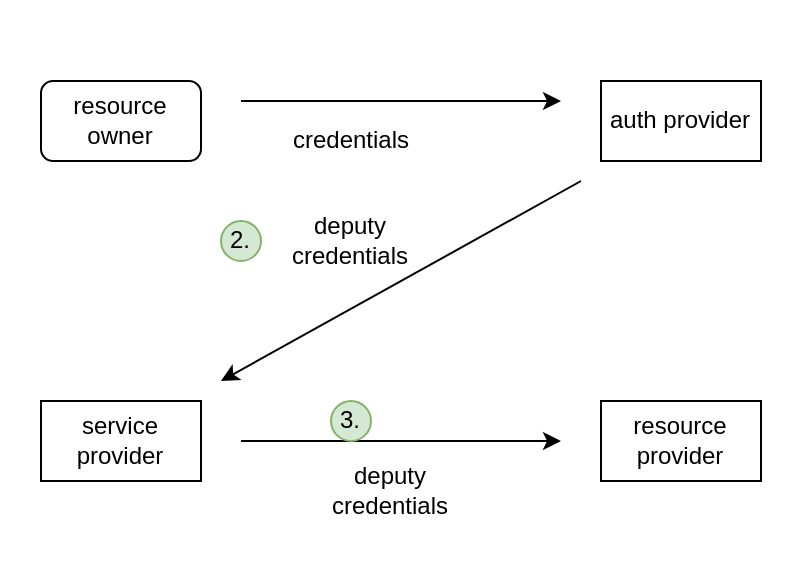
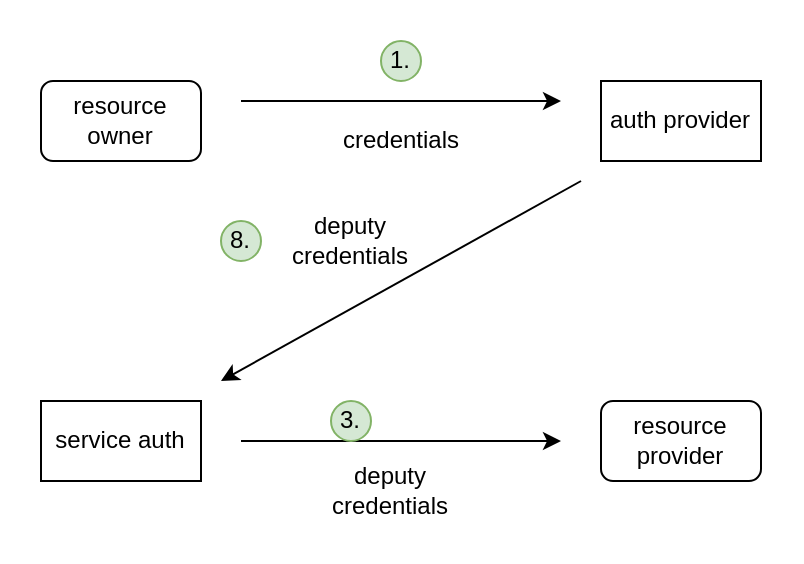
node "1.": added
node "credentials": moved (351, 141) -> (401, 141)
node "2.": label "2." -> "8."
node "service provider": label "service provider" -> "service auth"
node "resource provider": shape rectangle -> rounded rectangle
